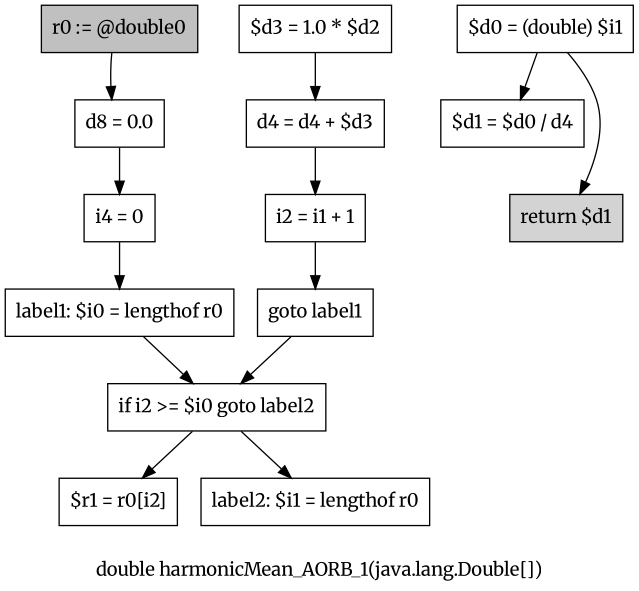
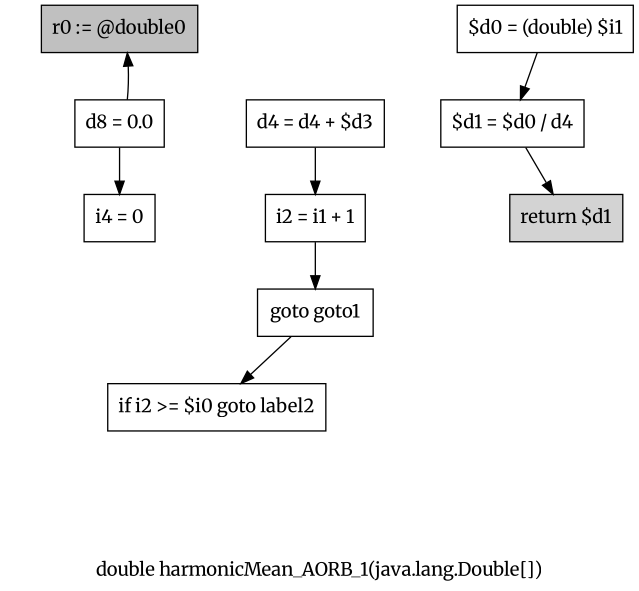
node "$d3 = 1.0 * $d2": removed
edge "r0 := @double0" -> "d8 = 0.0": reversed
edge "$d0 = (double) $i1" -> "return $d1": now "$d1 = $d0 / d4" -> "return $d1"
node "label1: $i0 = lengthof r0": removed
node "goto label1": label "goto label1" -> "goto goto1"
node "$r1 = r0[i2]": removed
node "label2: $i1 = lengthof r0": removed
